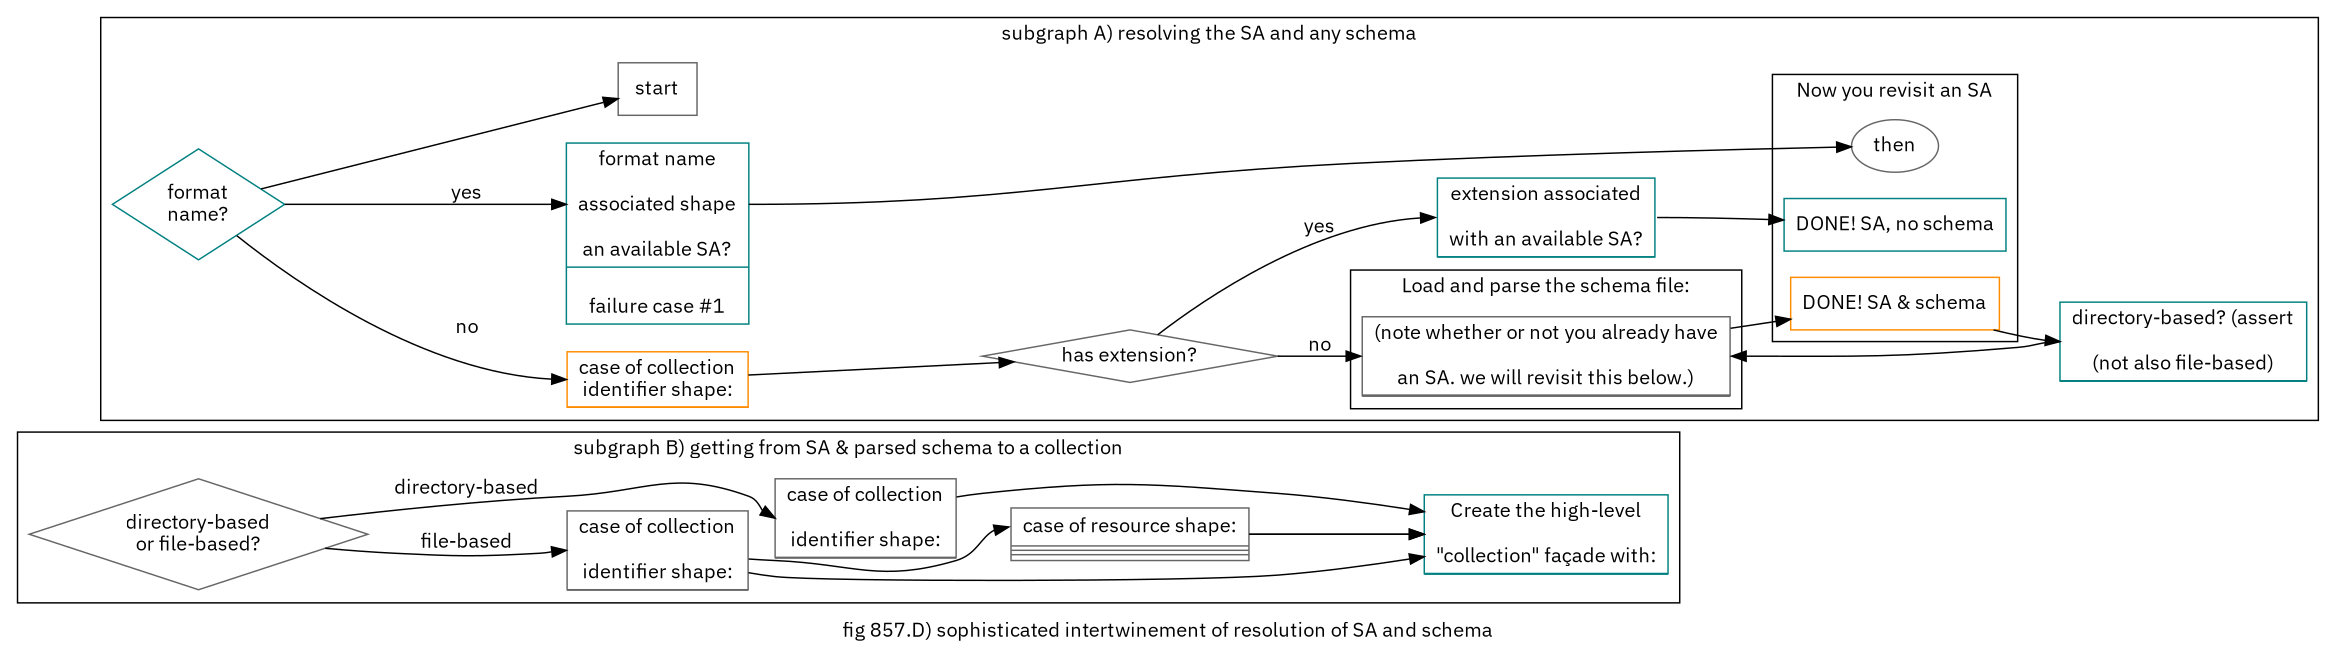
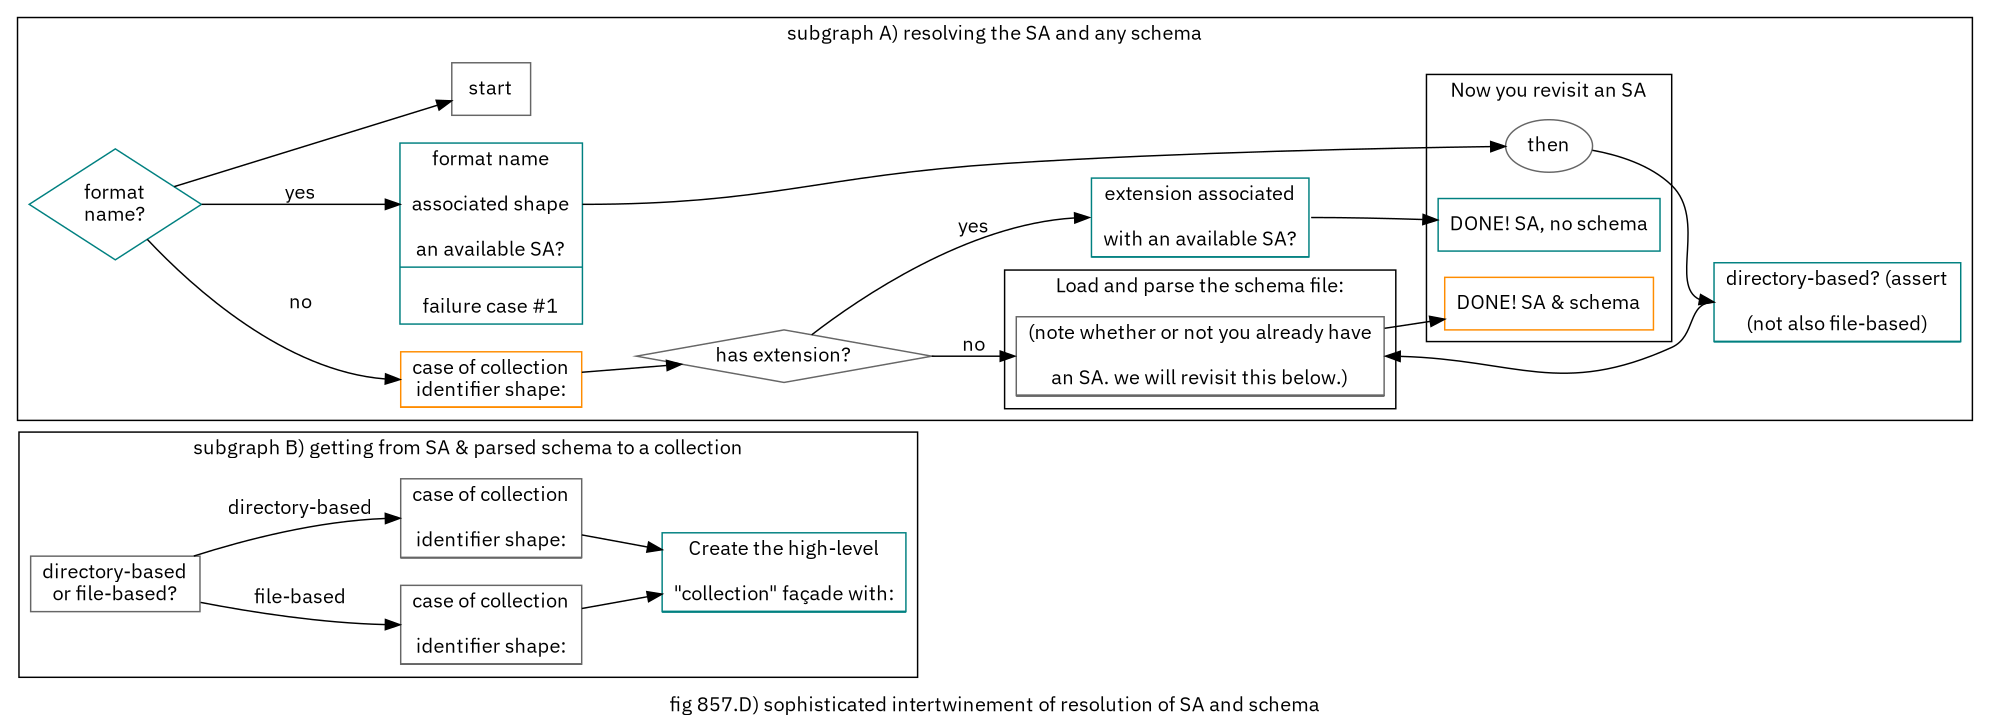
edge "DONE! SA & schema" -> "directory-based? (assert": now "then" -> "directory-based? (assert"
node "directory-based or file-based?": shape diamond -> box
node "case of resource shape:": removed
